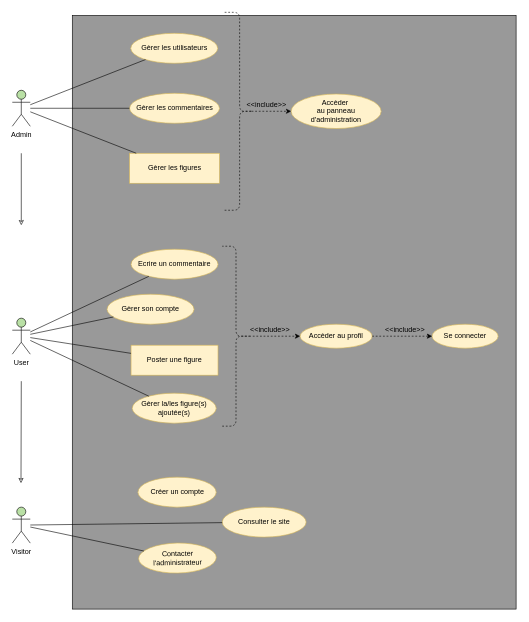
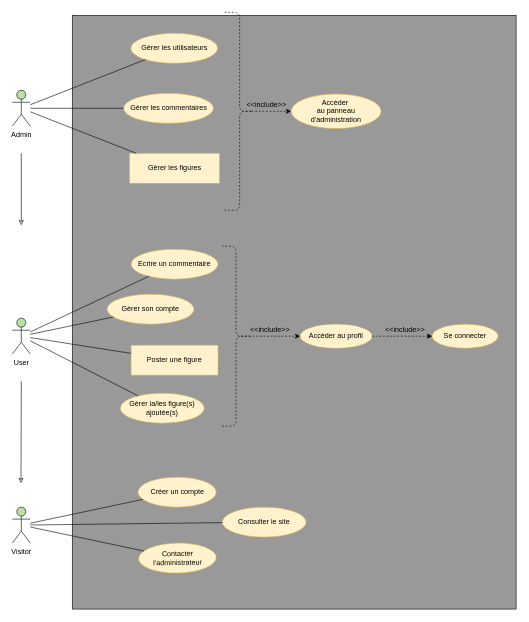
node "Gèrer les commentaires": moved (175, 108) -> (169, 108)
node "Accèder au profil": style solid -> dashed
node "Gèrer la/les figure(s) ajoutée(s)": moved (174, 408) -> (162, 408)
edge "Créer un compte" -- "Visitor": added
